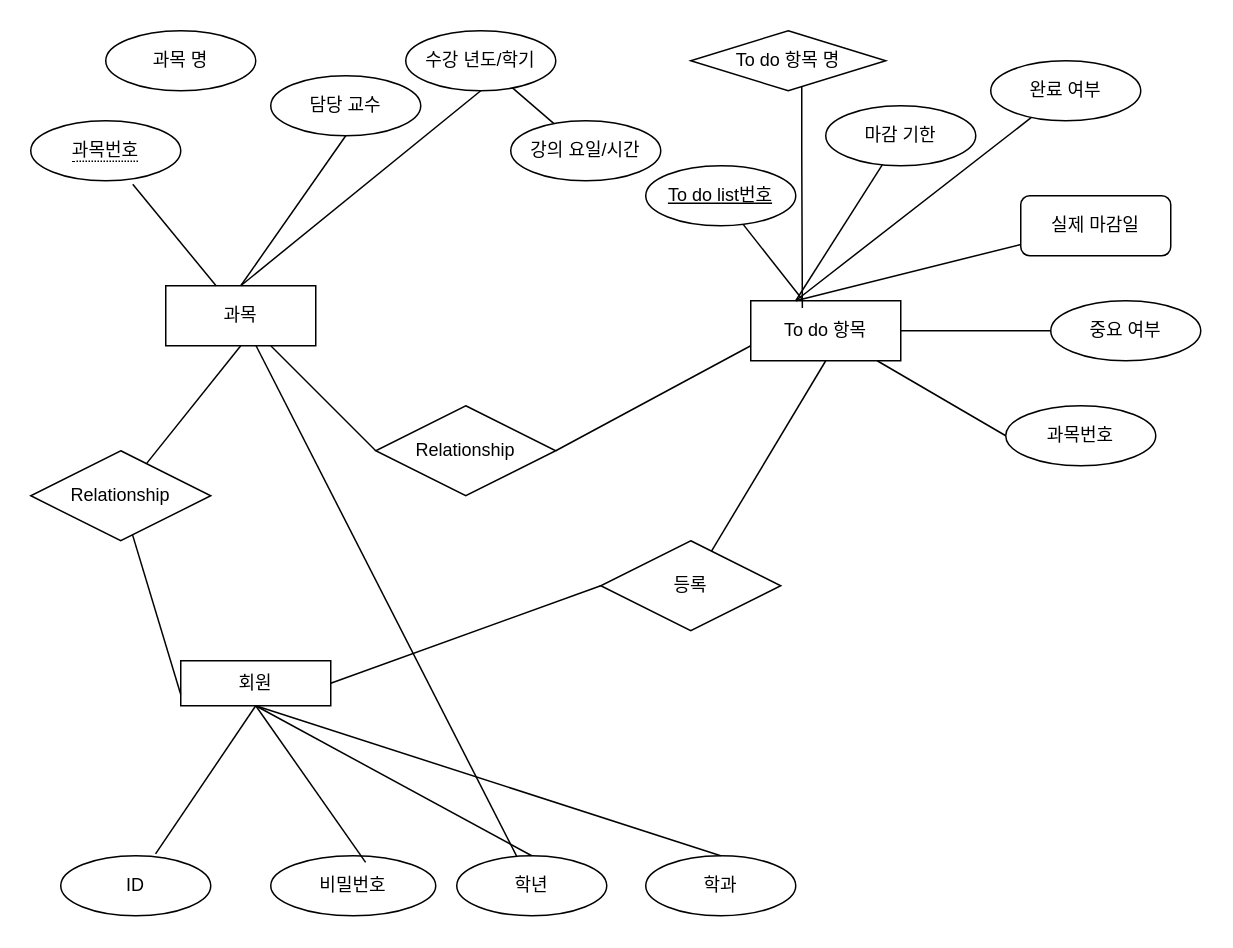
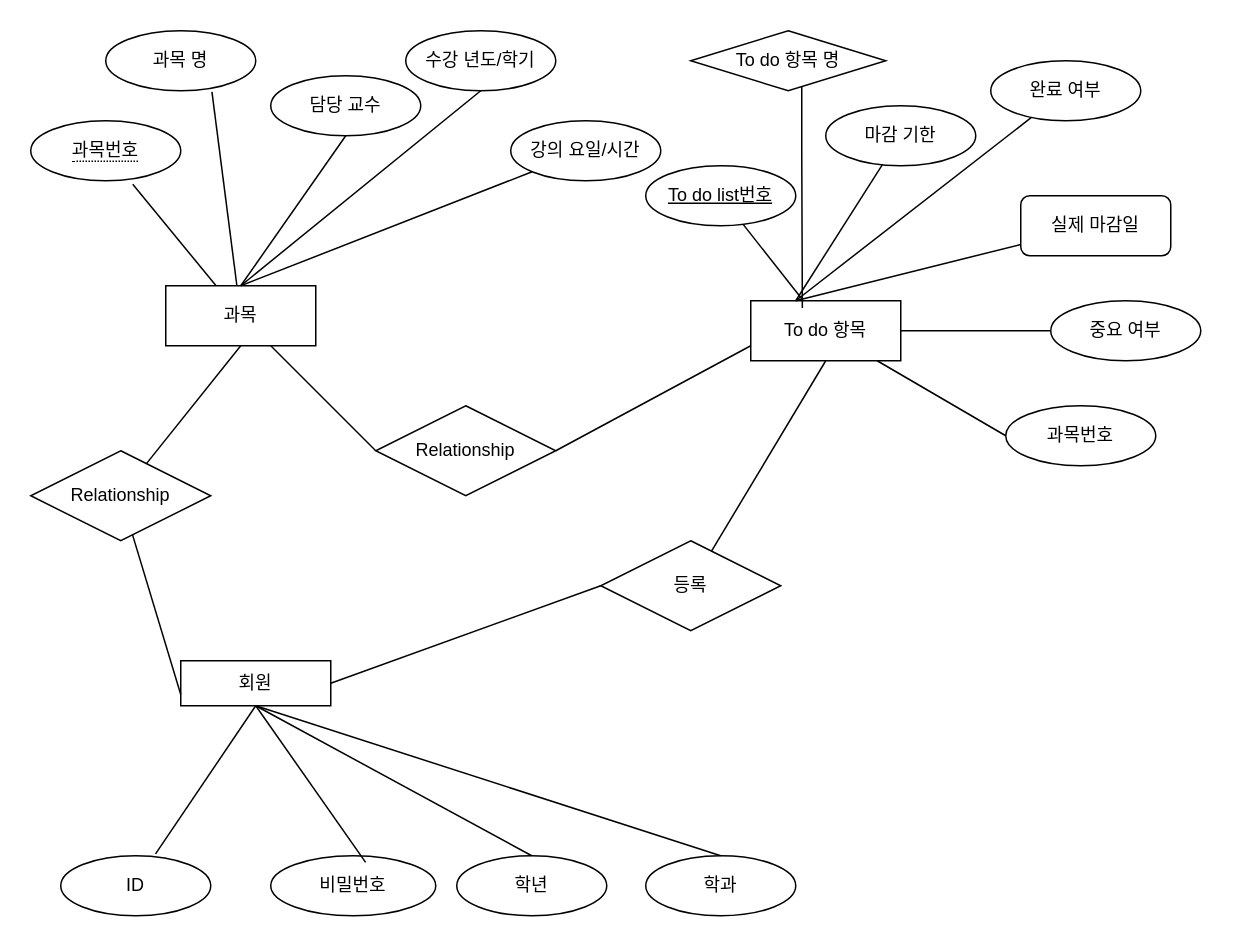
edge "수강 년도/학기" -- "강의 요일/시간": now "과목" -- "강의 요일/시간"
edge "과목" -- "학년": now "과목" -- "과목 명"
